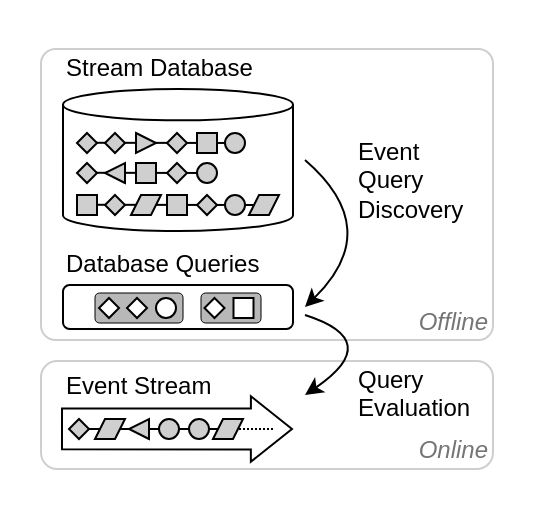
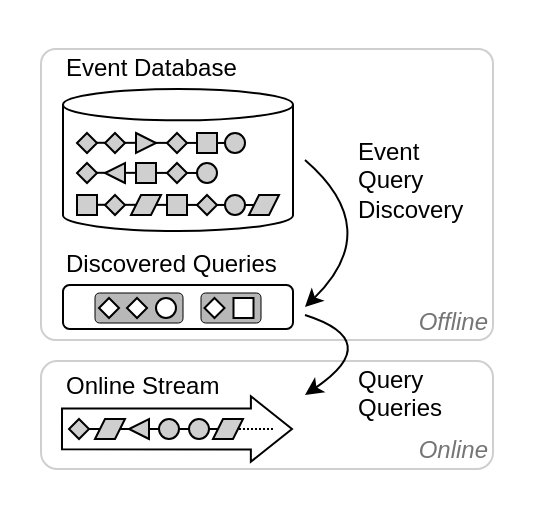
node "Stream Database": label "Stream Database" -> "Event Database"
node "Database Queries": label "Database Queries" -> "Discovered Queries"
node "Event Stream": label "Event Stream" -> "Online Stream"
node "Query Evaluation": label "Query Evaluation" -> "Query Queries"
